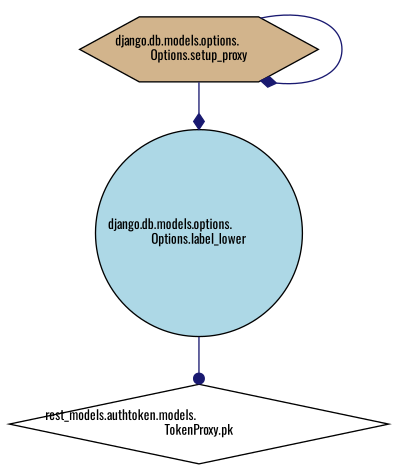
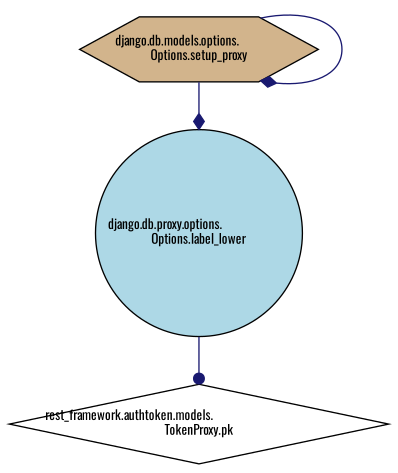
node "django.db.models.options. Options.label_lower": label "django.db.models.options. Options.label_lower" -> "django.db.proxy.options. Options.label_lower"
node "rest_models.authtoken.models. TokenProxy.pk": label "rest_models.authtoken.models. TokenProxy.pk" -> "rest_framework.authtoken.models. TokenProxy.pk"
